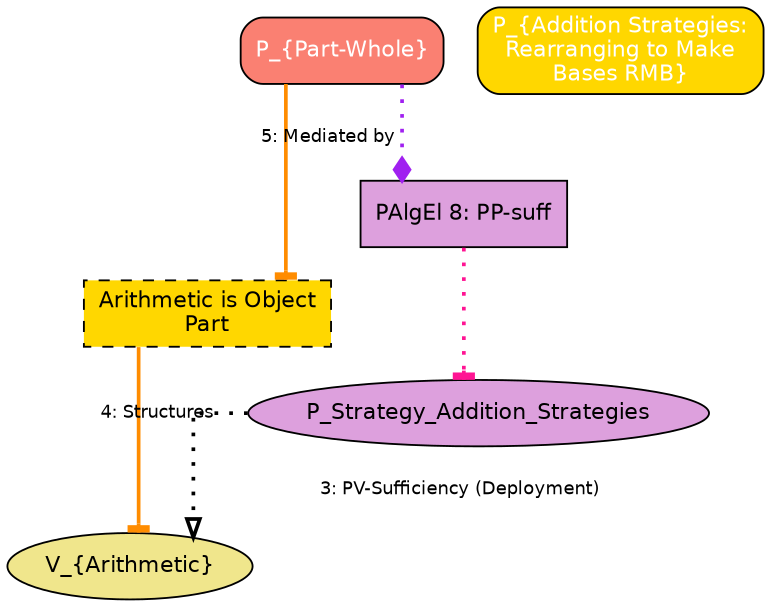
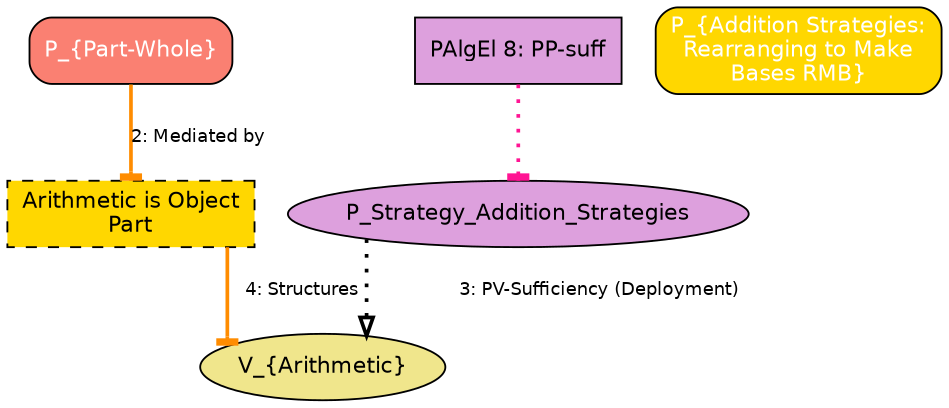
edge "P_{Part-Whole}" -> "PAlgEl 8: PP-suff": removed
edge "P_{Part-Whole}" -> "Arithmetic is Object Part": label "5: Mediated by" -> "2: Mediated by"
